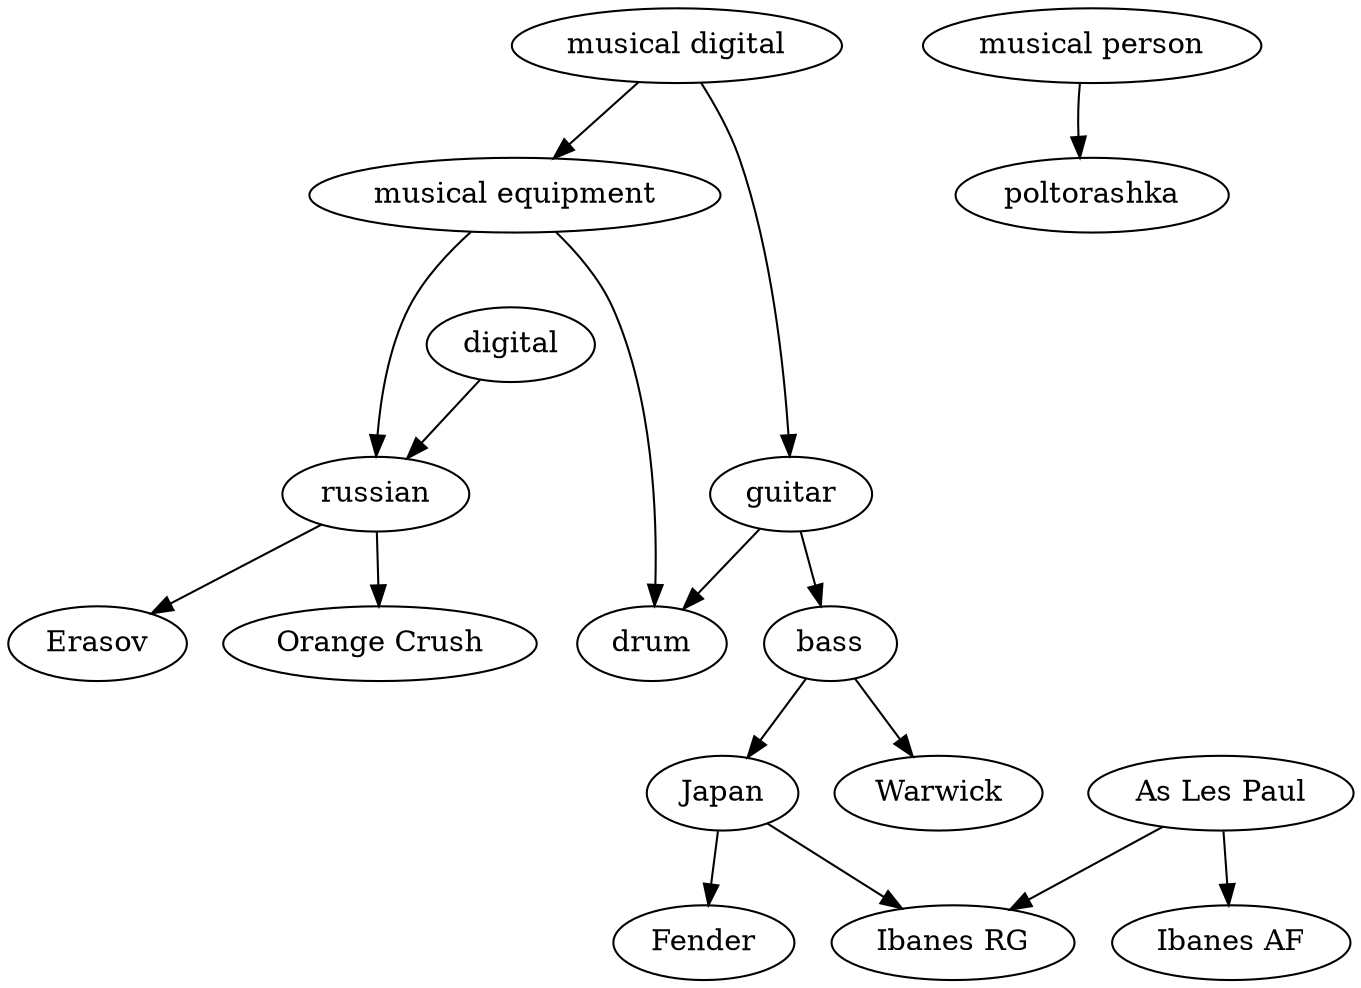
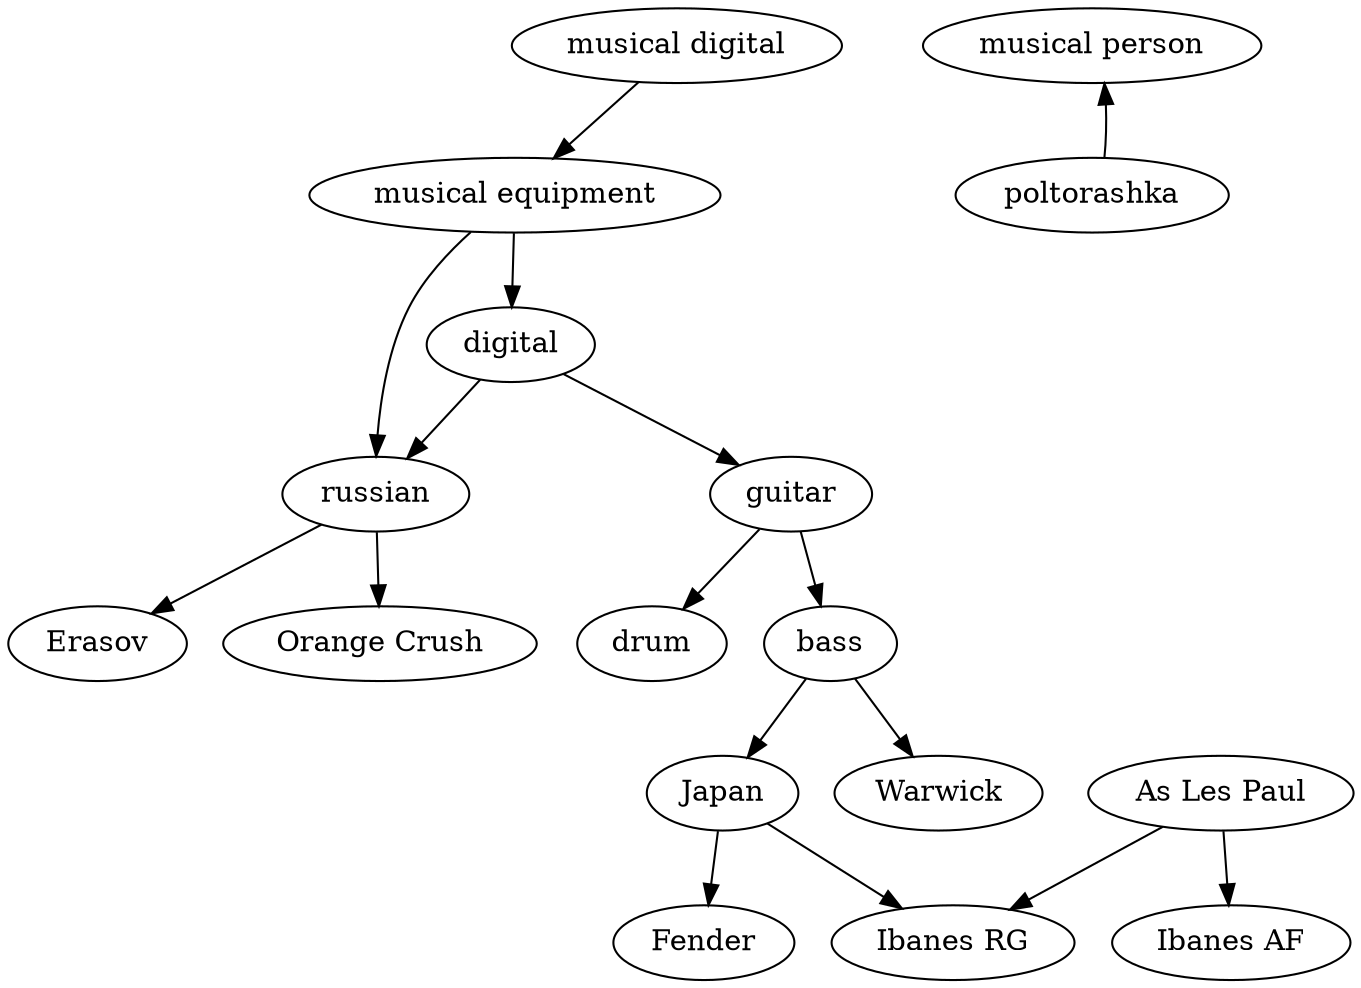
edge "musical person" -> "poltorashka": reversed
edge "musical digital" -> "guitar": now "digital" -> "guitar"
edge "musical equipment" -> "drum": now "musical equipment" -> "digital"
